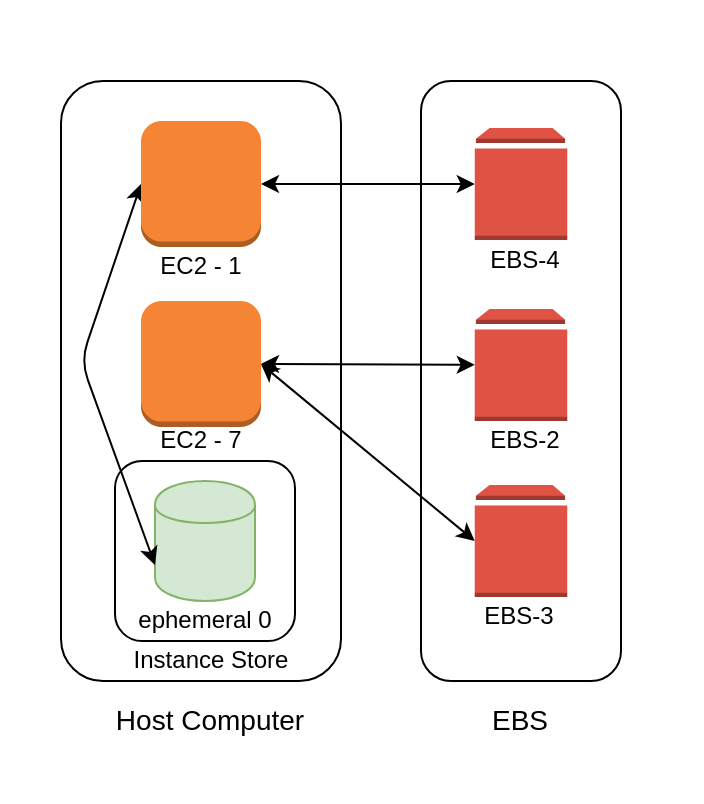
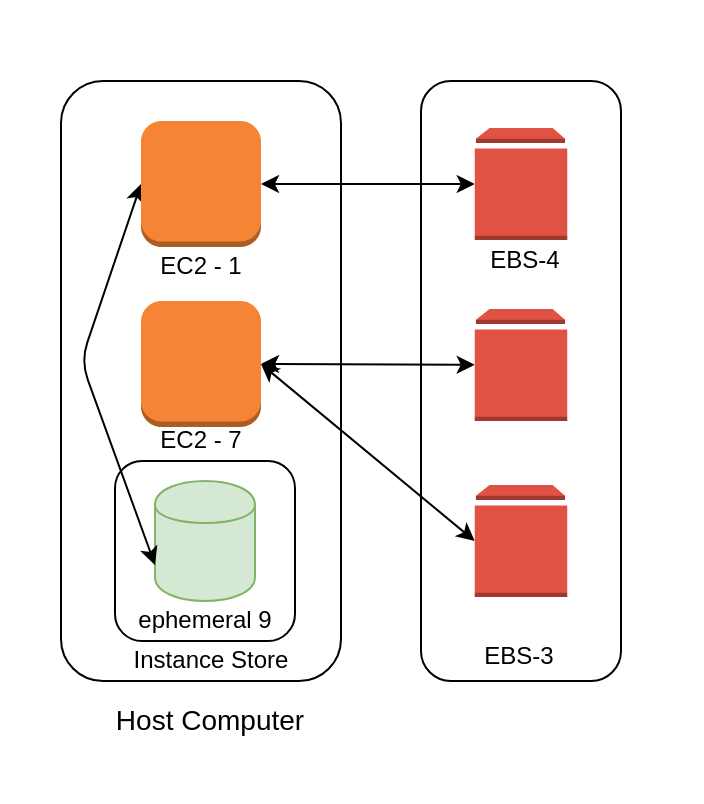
node "EBS-2": removed
node "EBS-3": moved (521, 617) -> (521, 657)
node "ephemeral 0": label "ephemeral 0" -> "ephemeral 9"
node "EBS": removed
